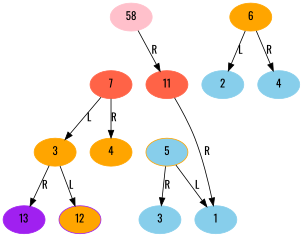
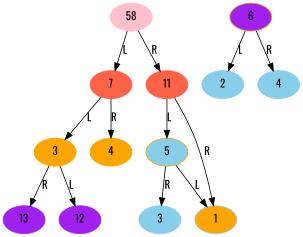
node "6": fillcolor orange -> purple
edge "58" -> "7": added, label "L"
edge "11" -> "5": added, label "L"
node "12": fillcolor orange -> purple
node "1": fillcolor skyblue -> orange
